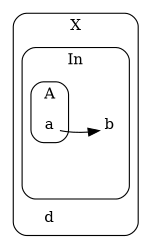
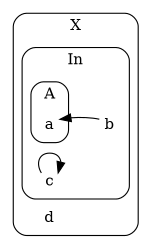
edge "a" -> "b": reversed
node "c": added
